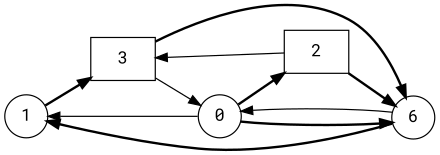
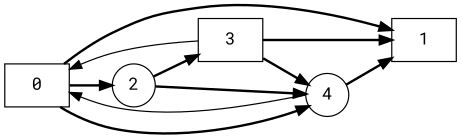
node "2": shape box -> circle
edge "2" -> "3": style solid -> bold
edge "1" -> "3": reversed
node "1": shape circle -> box
edge "0" -> "1": style solid -> bold
node "0": shape circle -> box
node "6": label "6" -> "4"
